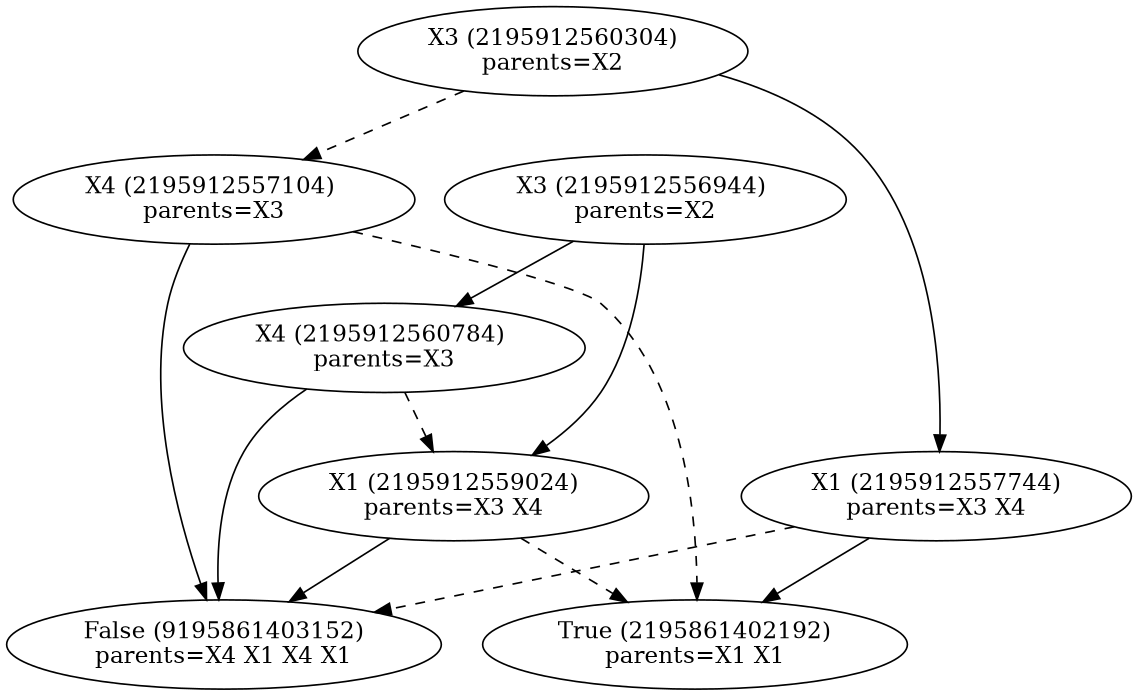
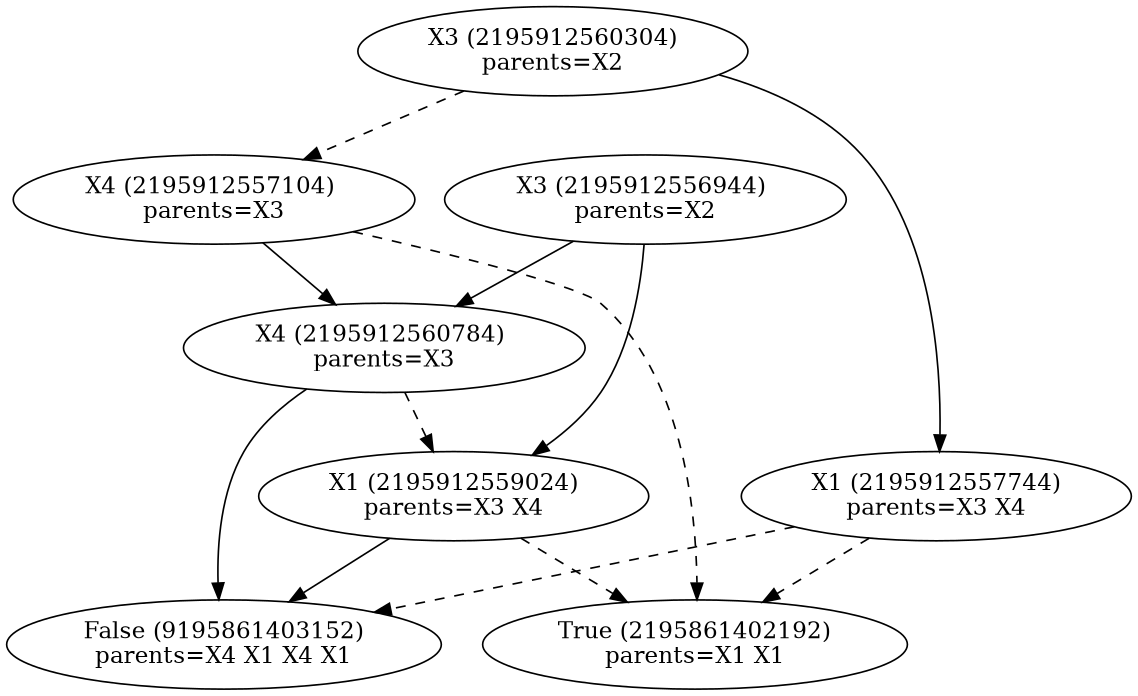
edge "X4 (2195912557104) parents=X3" -> "False (9195861403152) parents=X4 X1 X4 X1": now "X4 (2195912557104) parents=X3" -> "X4 (2195912560784) parents=X3"
edge "X1 (2195912557744) parents=X3 X4" -> "True (2195861402192) parents=X1 X1": style solid -> dashed
